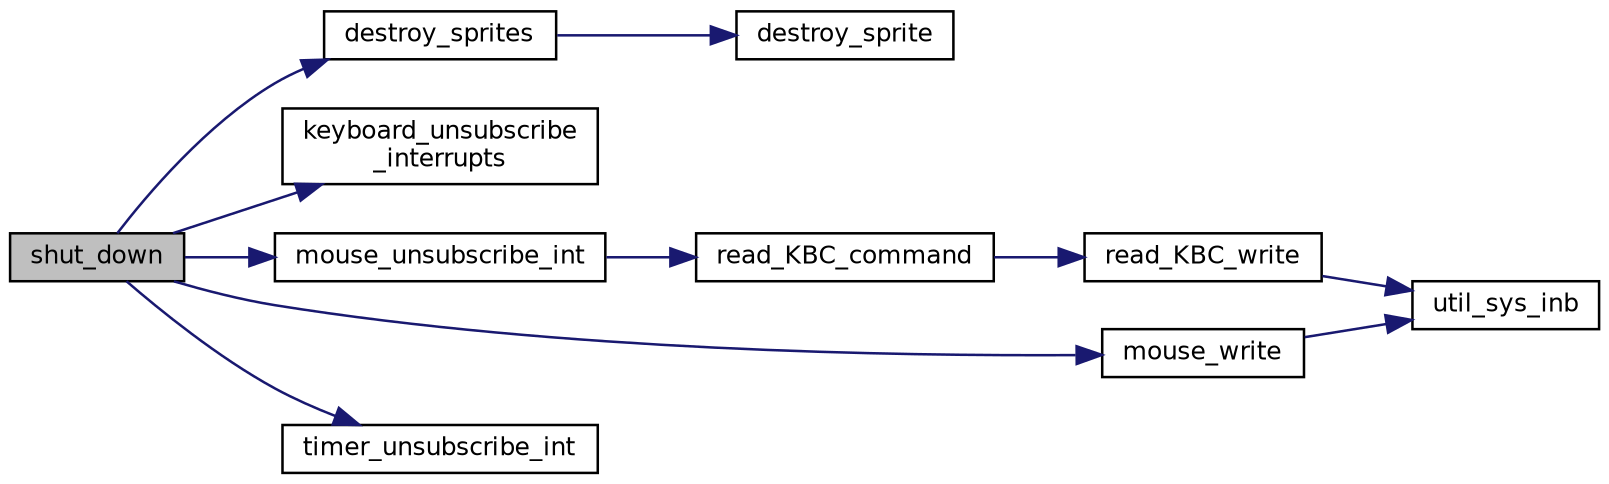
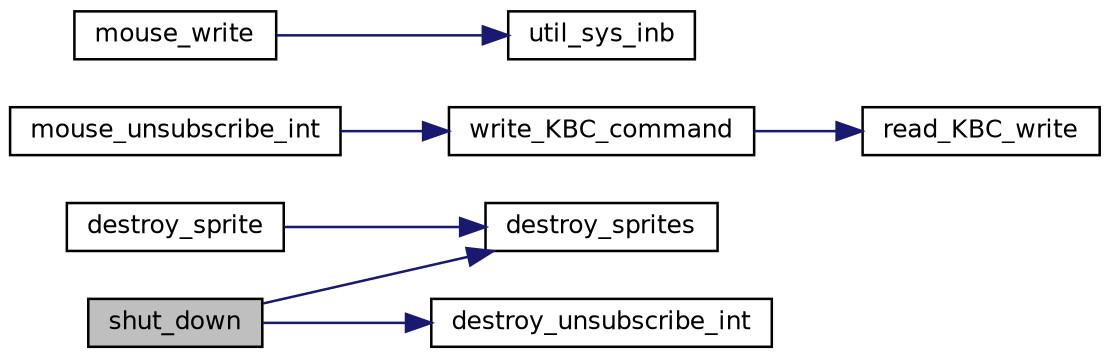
edge "destroy_sprites" -> "destroy_sprite": reversed
node "keyboard_unsubscribe _interrupts": removed
edge "shut_down" -> "mouse_unsubscribe_int": removed
node "read_KBC_command": label "read_KBC_command" -> "write_KBC_command"
edge "read_KBC_write" -> "util_sys_inb": removed
edge "shut_down" -> "mouse_write": removed
node "timer_unsubscribe_int": label "timer_unsubscribe_int" -> "destroy_unsubscribe_int"
